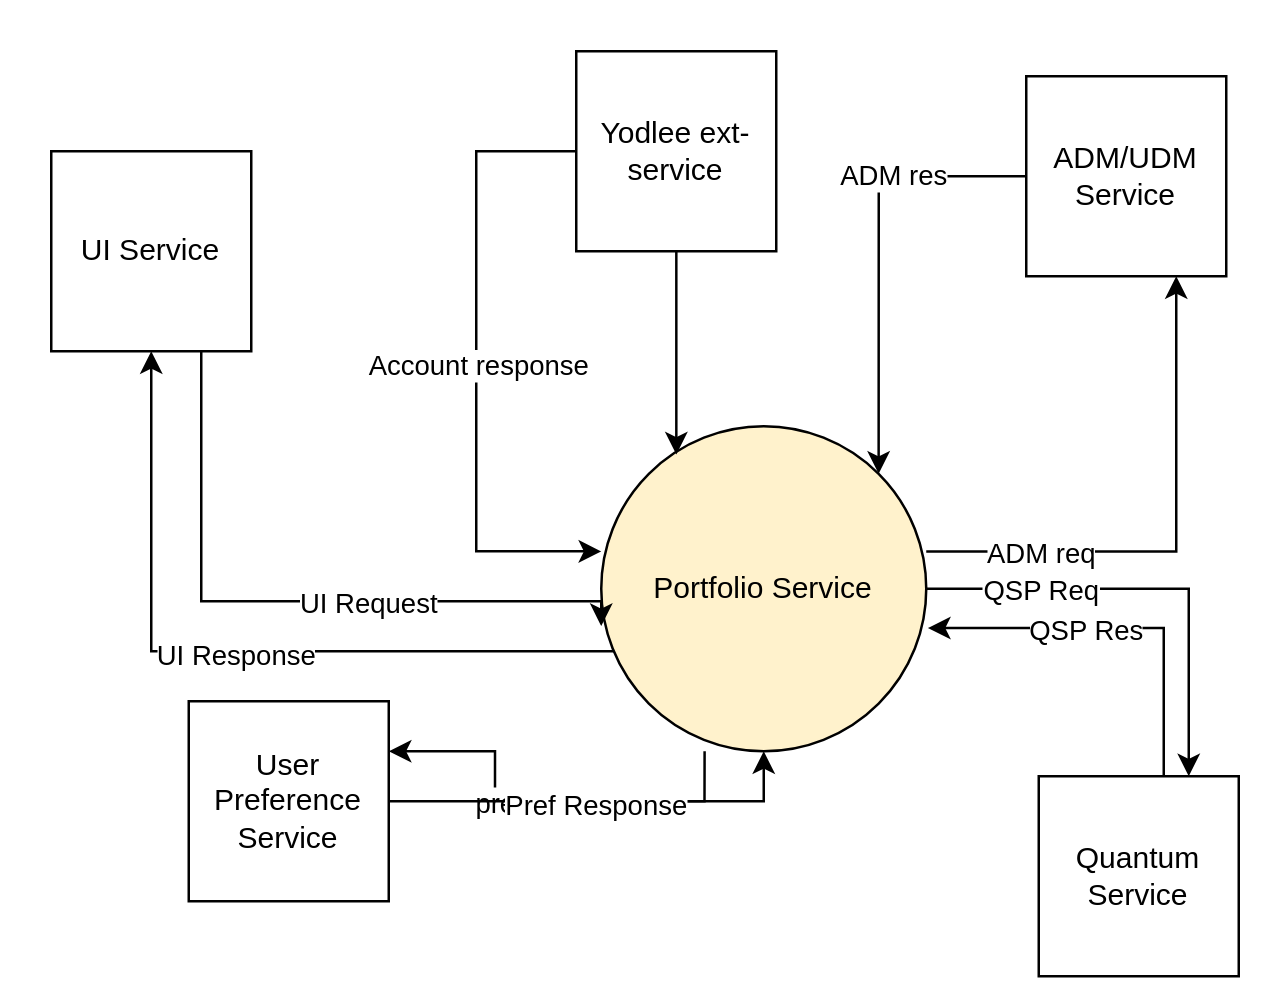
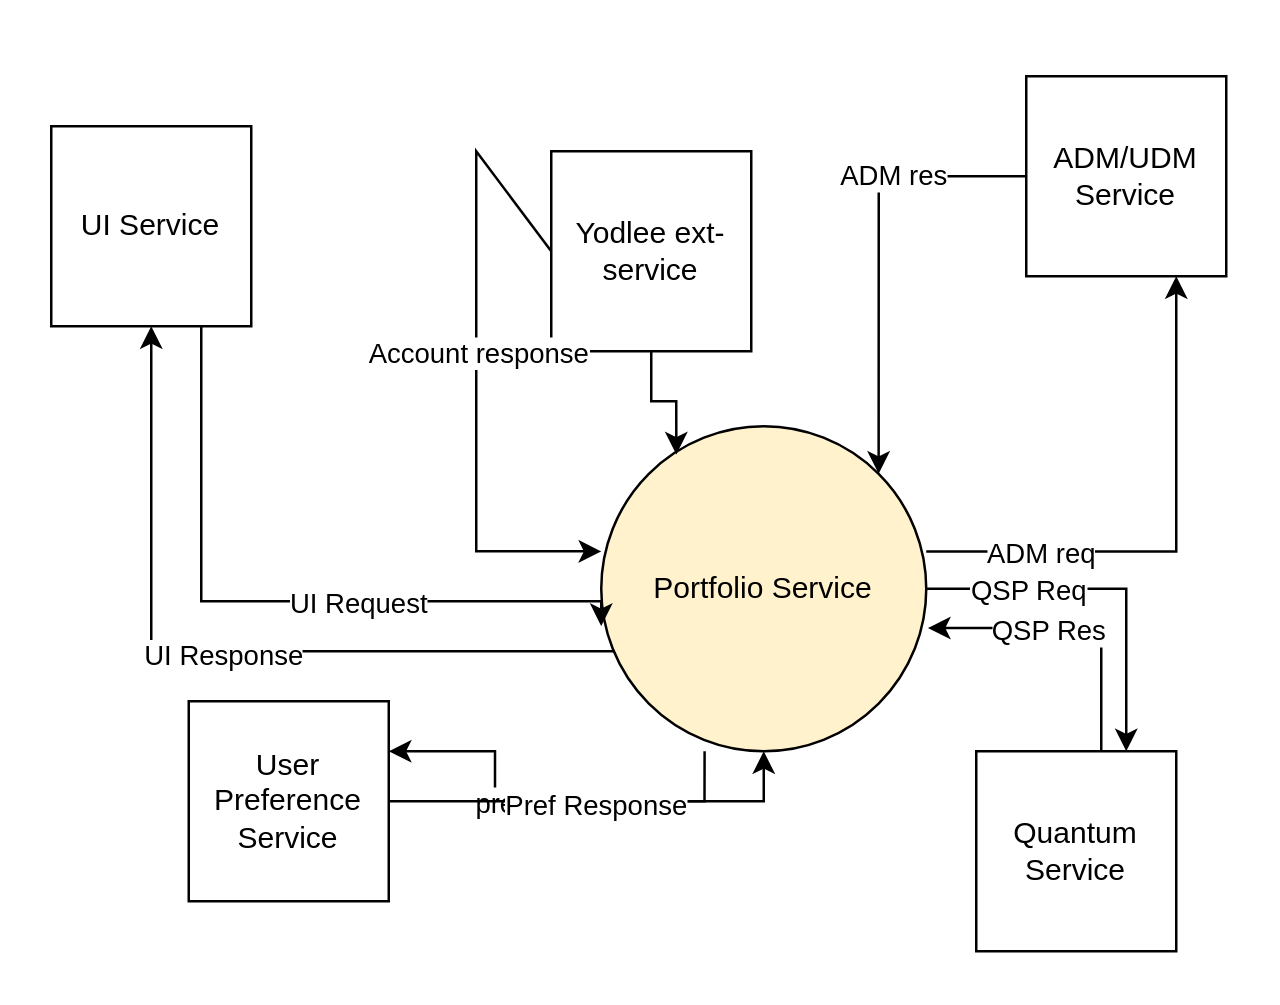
node "Yodlee ext-service": moved (676, 151) -> (651, 251)
node "UI Service": moved (151, 251) -> (151, 226)
node "Quantum Service": moved (1139, 876) -> (1076, 851)
